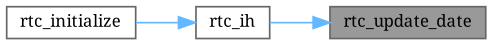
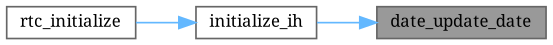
node "rtc_ih": label "rtc_ih" -> "initialize_ih"
node "rtc_update_date": label "rtc_update_date" -> "date_update_date"
